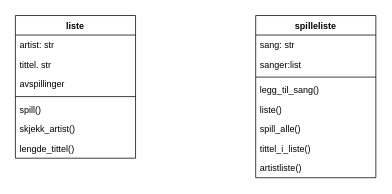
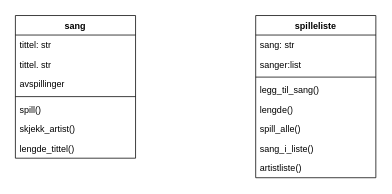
node "liste": label "liste" -> "sang"
node "artist: str": label "artist: str" -> "tittel: str"
node "liste()": label "liste()" -> "lengde()"
node "tittel_i_liste()": label "tittel_i_liste()" -> "sang_i_liste()"
